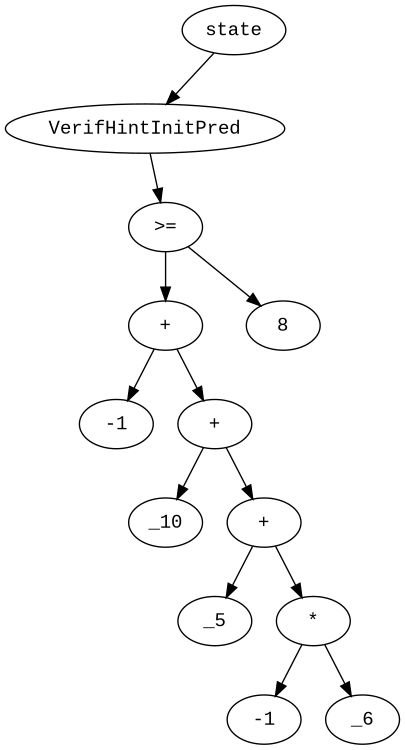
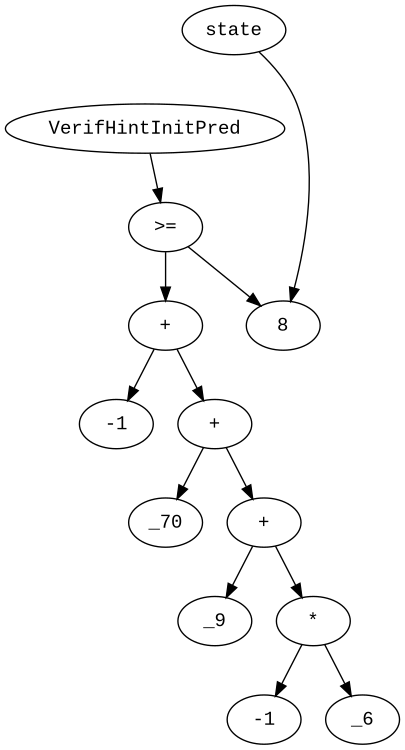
edge "state" -> "VerifHintInitPred": now "state" -> "8"
node "_10": label "_10" -> "_70"
node "_5": label "_5" -> "_9"
